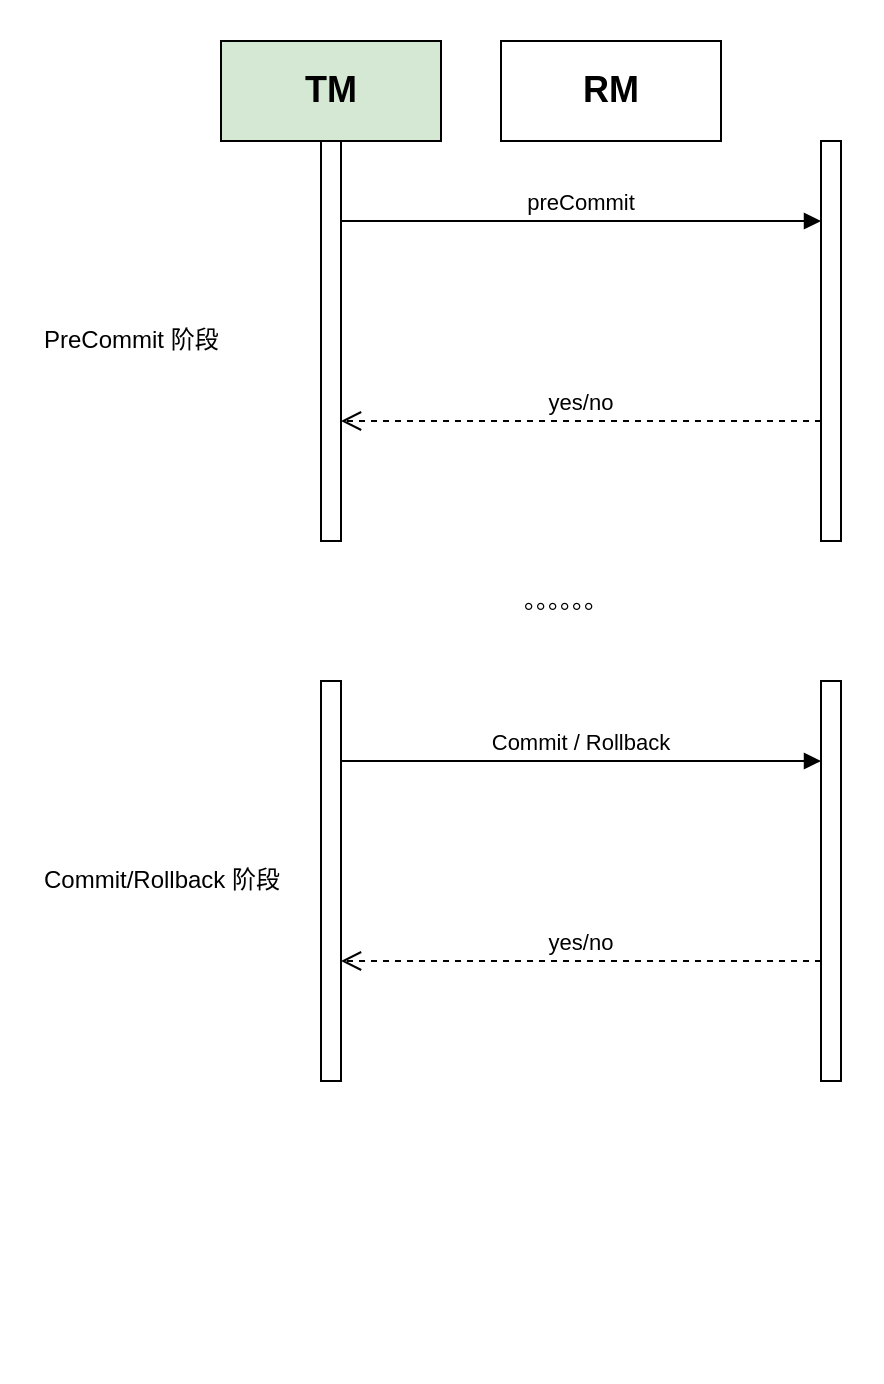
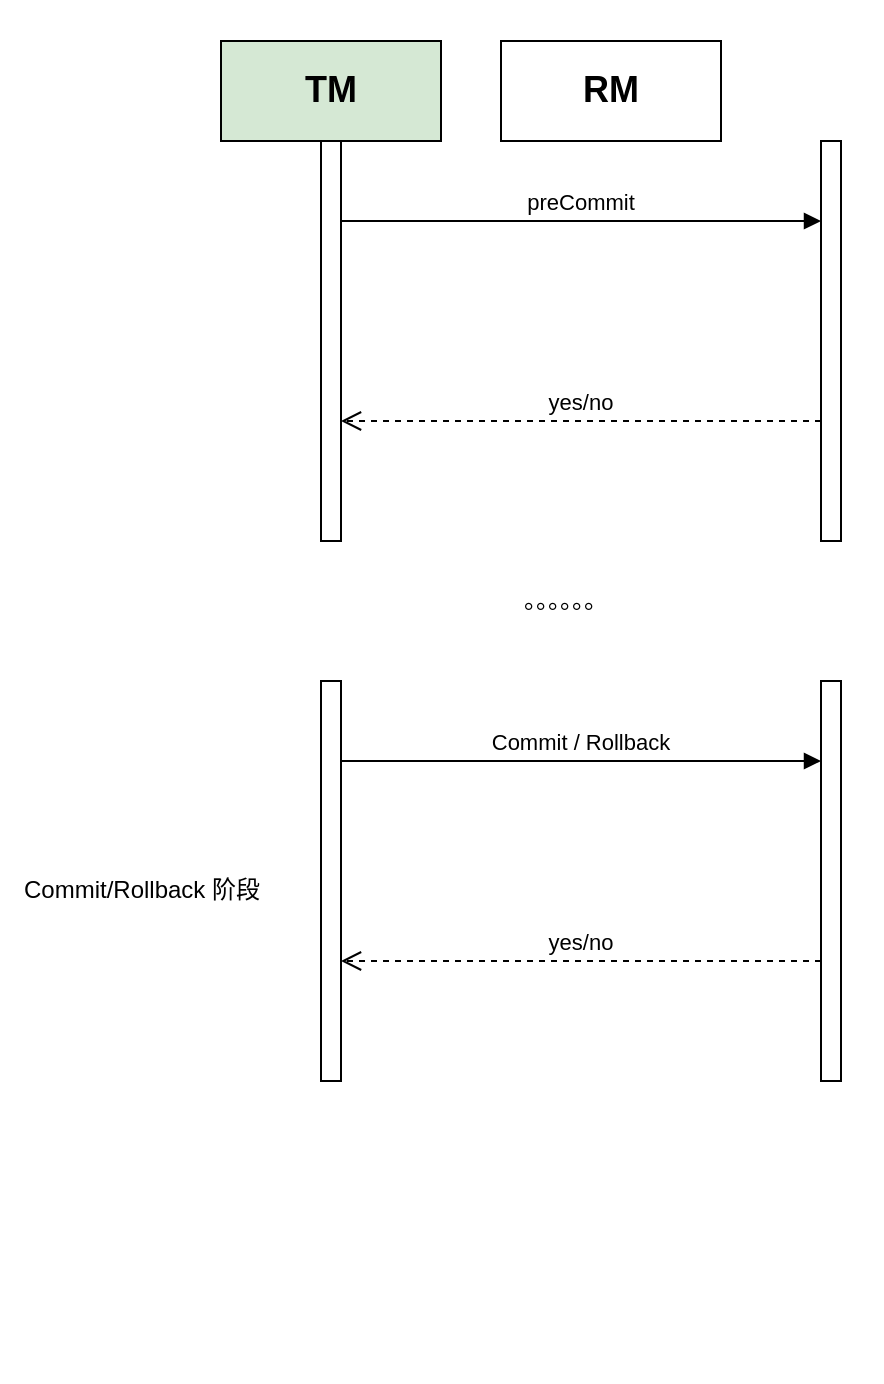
node "PreCommit 阶段": removed
node "Commit/Rollback 阶段": moved (171, 881) -> (151, 891)
